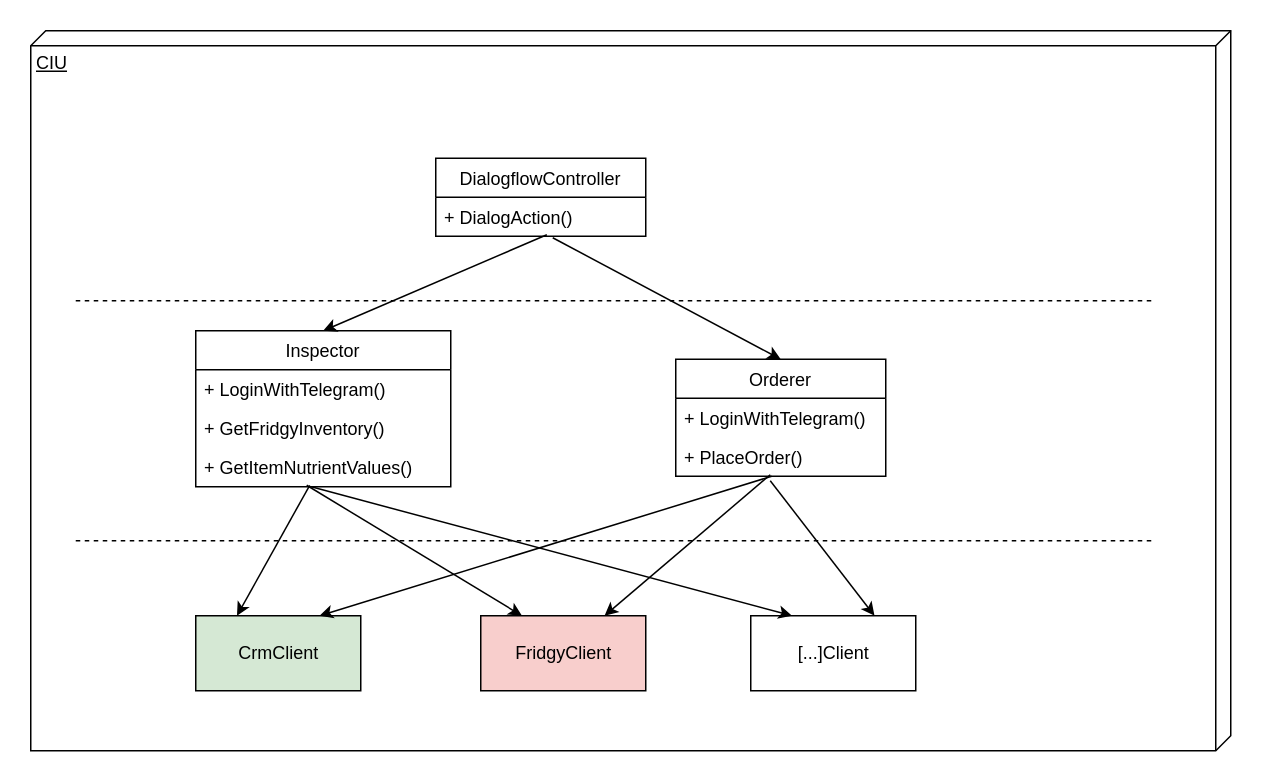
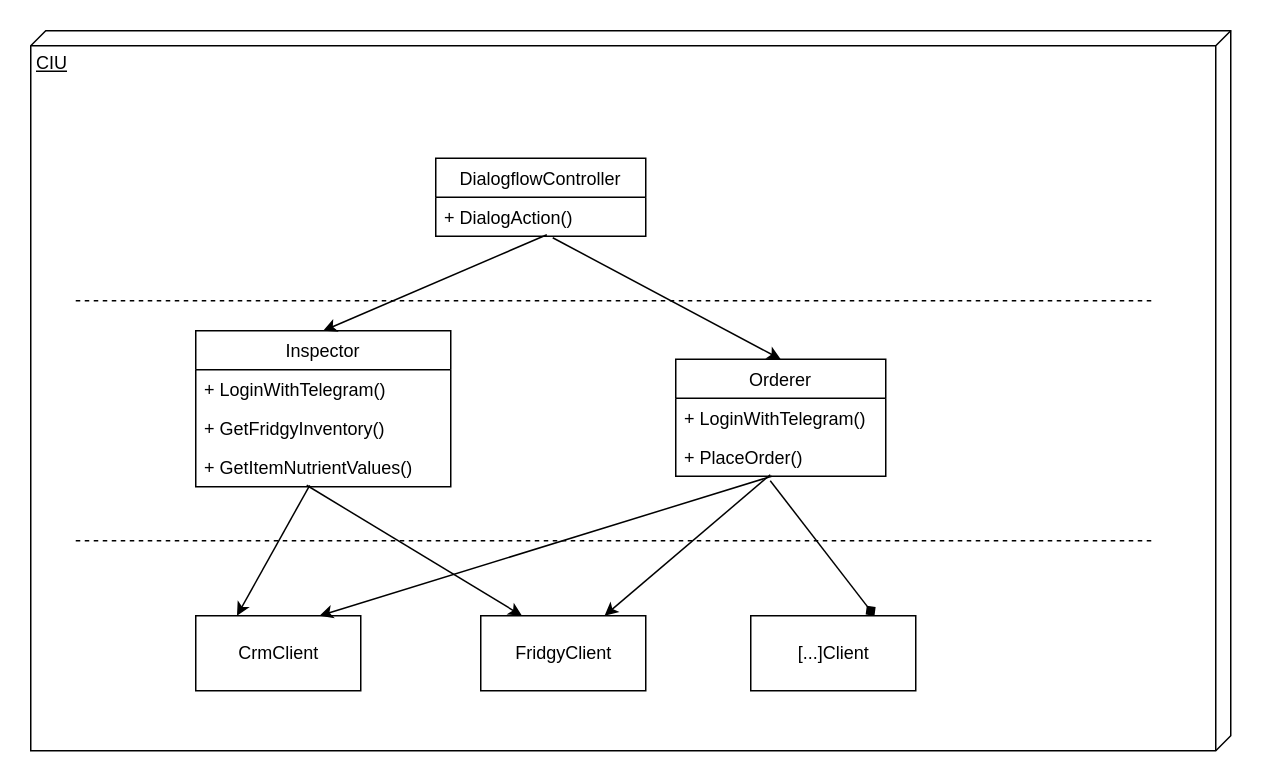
edge "+ GetItemNutrientValues()" -> "[...]Client": removed
edge "+ PlaceOrder()" -> "[...]Client": arrowhead classic -> diamond
node "CrmClient": fillcolor #d5e8d4 -> #ffffff
node "FridgyClient": fillcolor #f8cecc -> #ffffff
